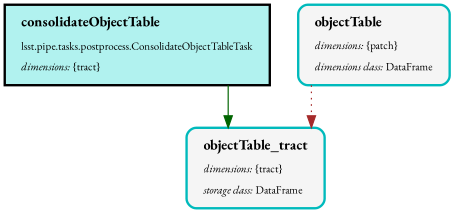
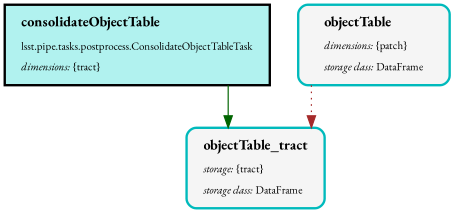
node "objectTable": text "dimensions class:" -> "storage class:"
node "objectTable_tract": text "dimensions:" -> "storage:"
